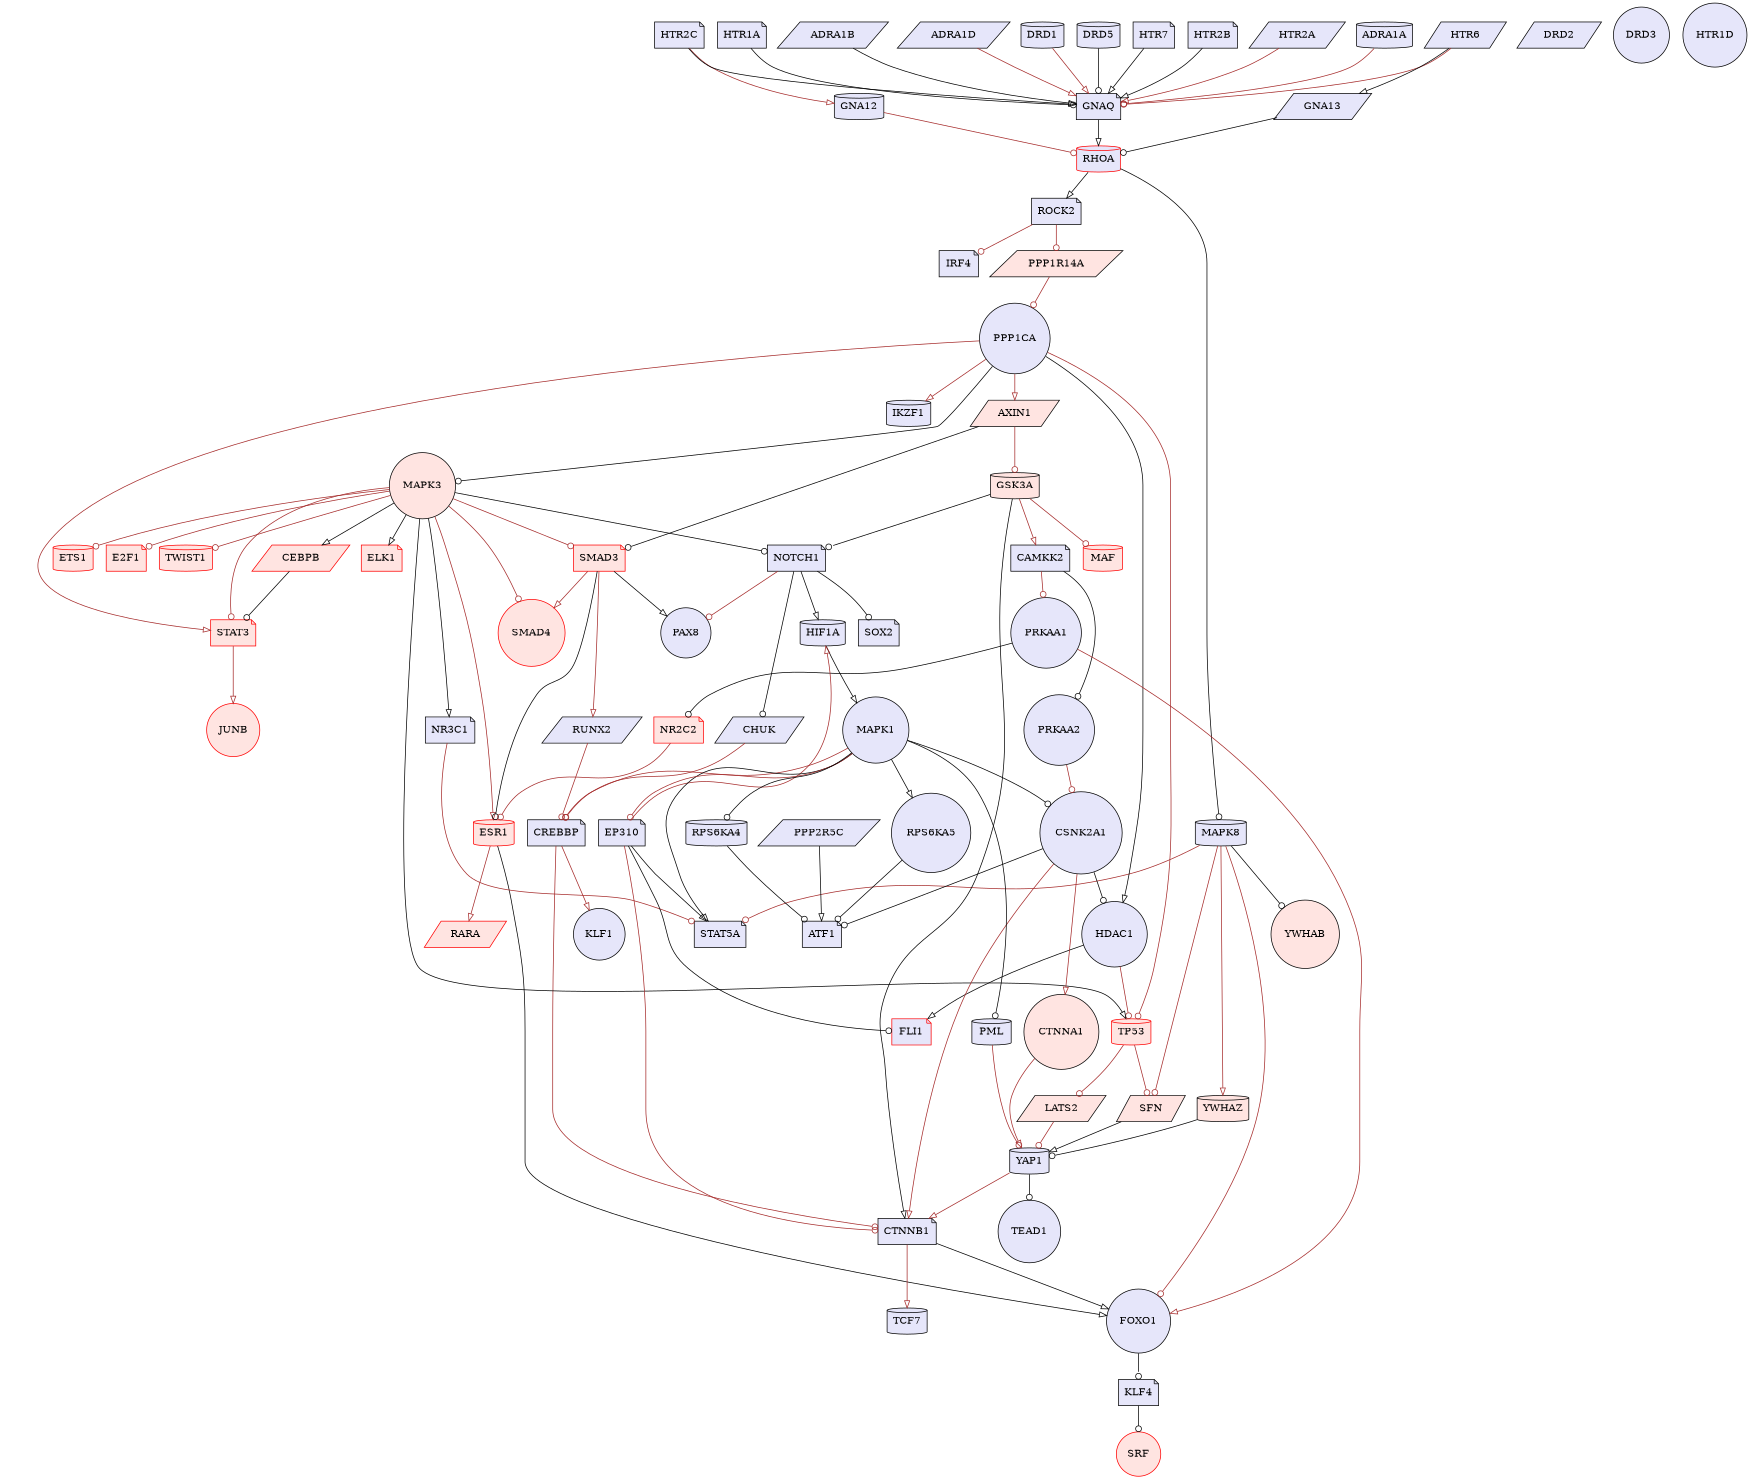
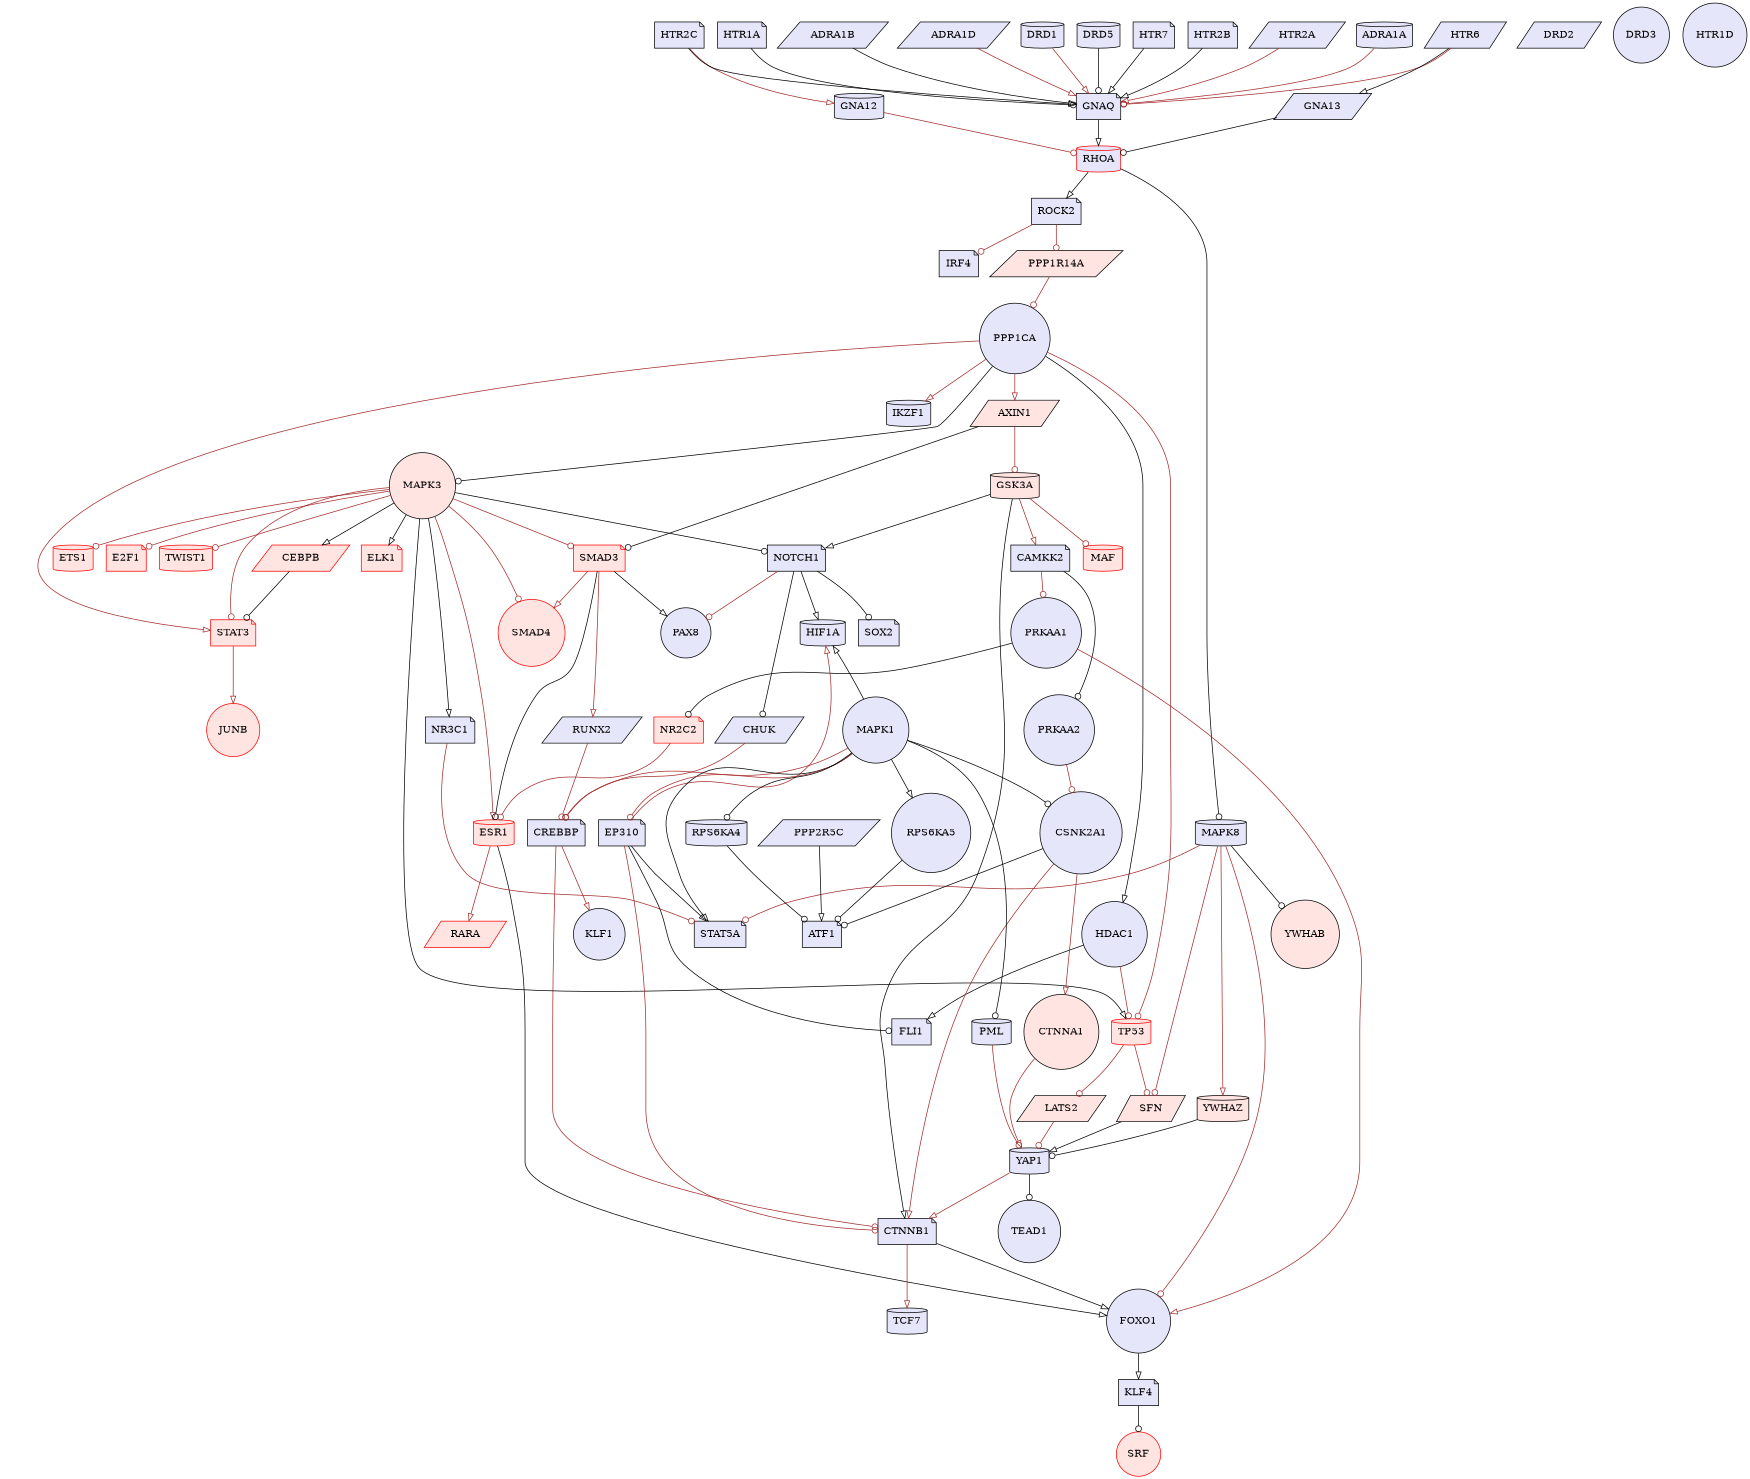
edge "GSK3A" -> "NOTCH1": arrowhead odot -> onormal
edge "HIF1A" -> "MAPK1": reversed
edge "CSNK2A1" -> "HDAC1": removed
node "FLI1": color red -> black
edge "FOXO1" -> "KLF4": arrowhead odot -> onormal
